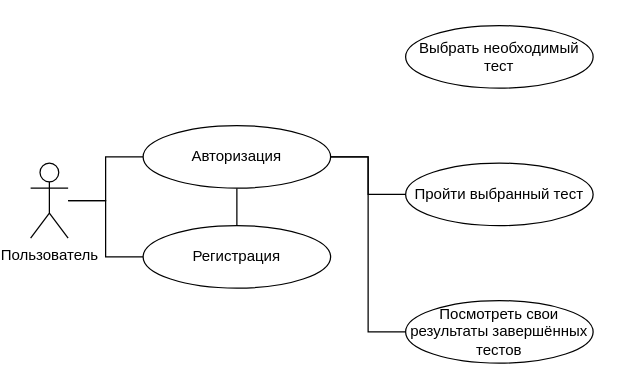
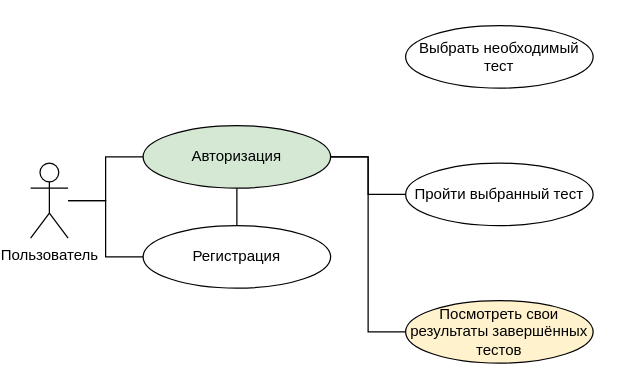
node "Авторизация": fillcolor #ffffff -> #d5e8d4
node "Посмотреть свои результаты завершённых тестов": fillcolor #ffffff -> #fff2cc
